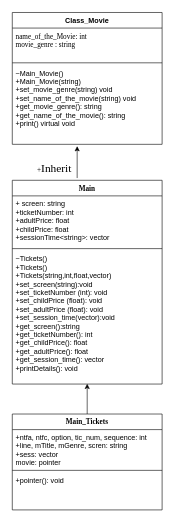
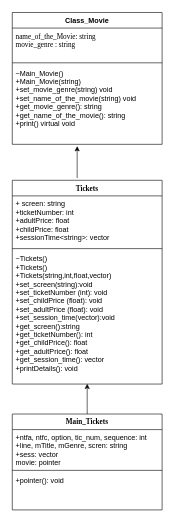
node "name_of_the_Movie: int movie_genre : string": label "name_of_the_Movie: int movie_genre : string" -> "name_of_the_Movie: string movie_genre : string"
node "+Inherit": removed
node "Main": label "Main" -> "Tickets"
